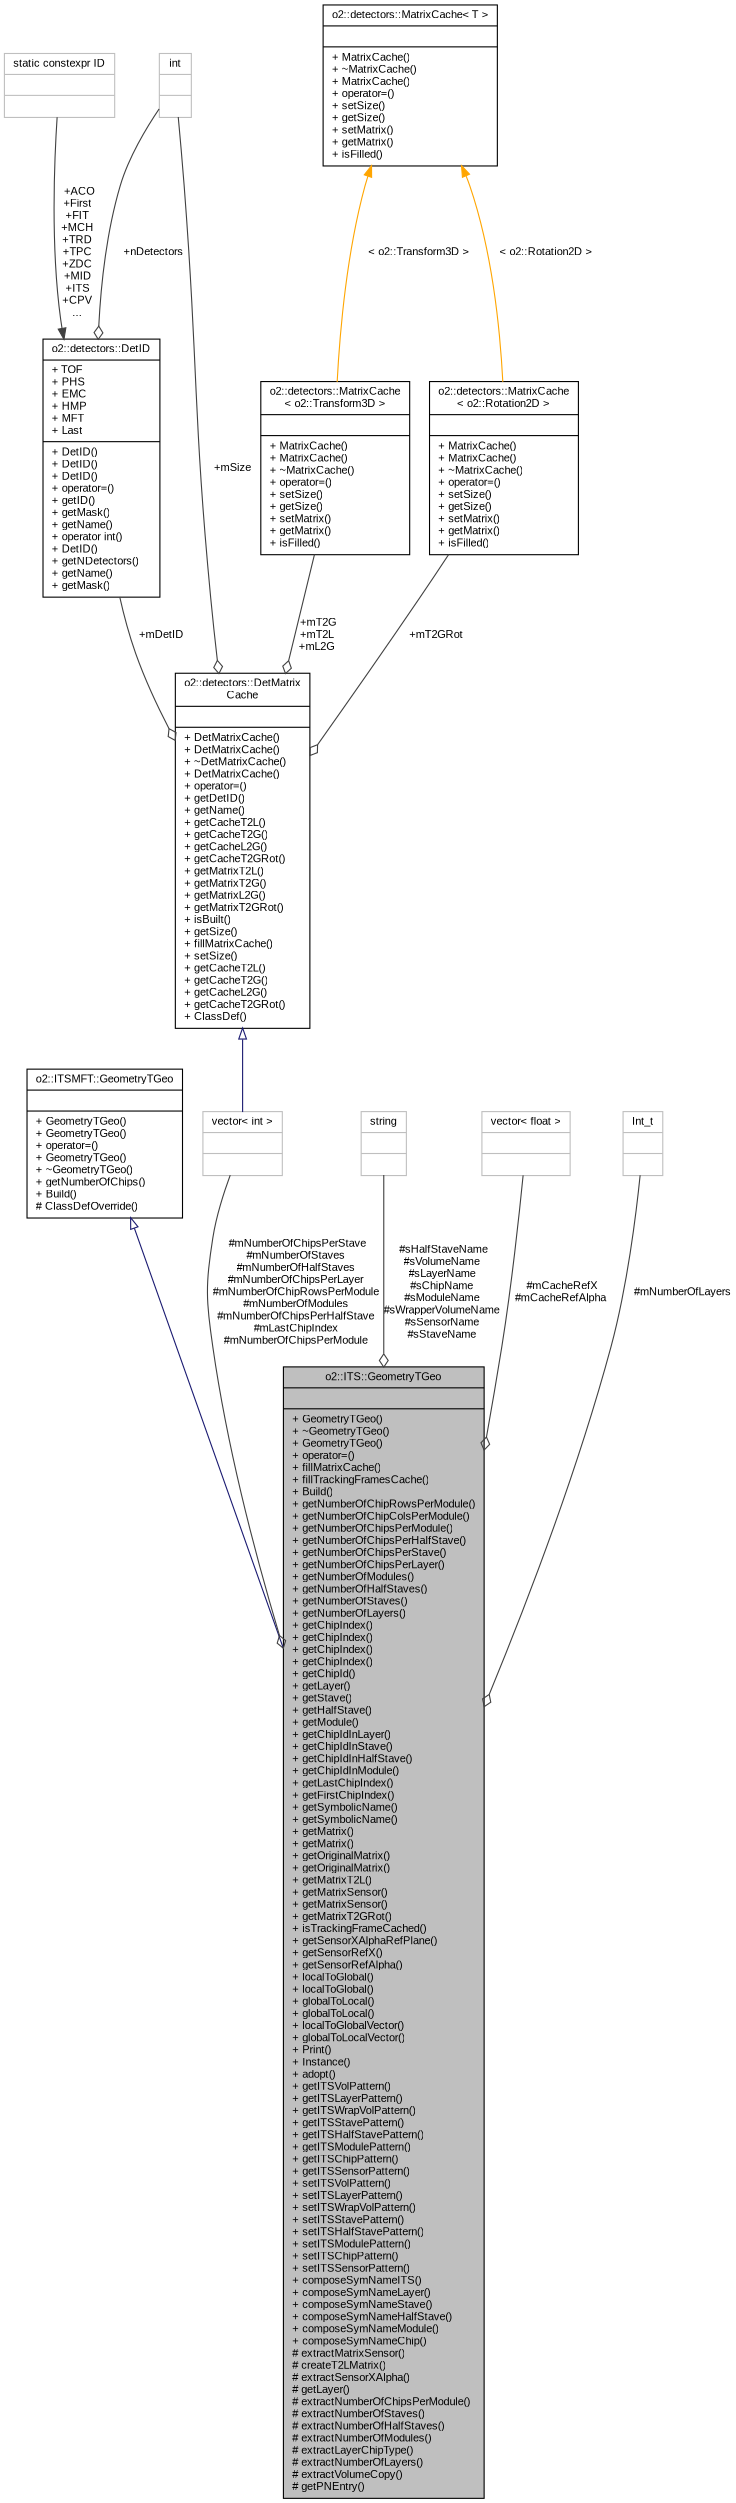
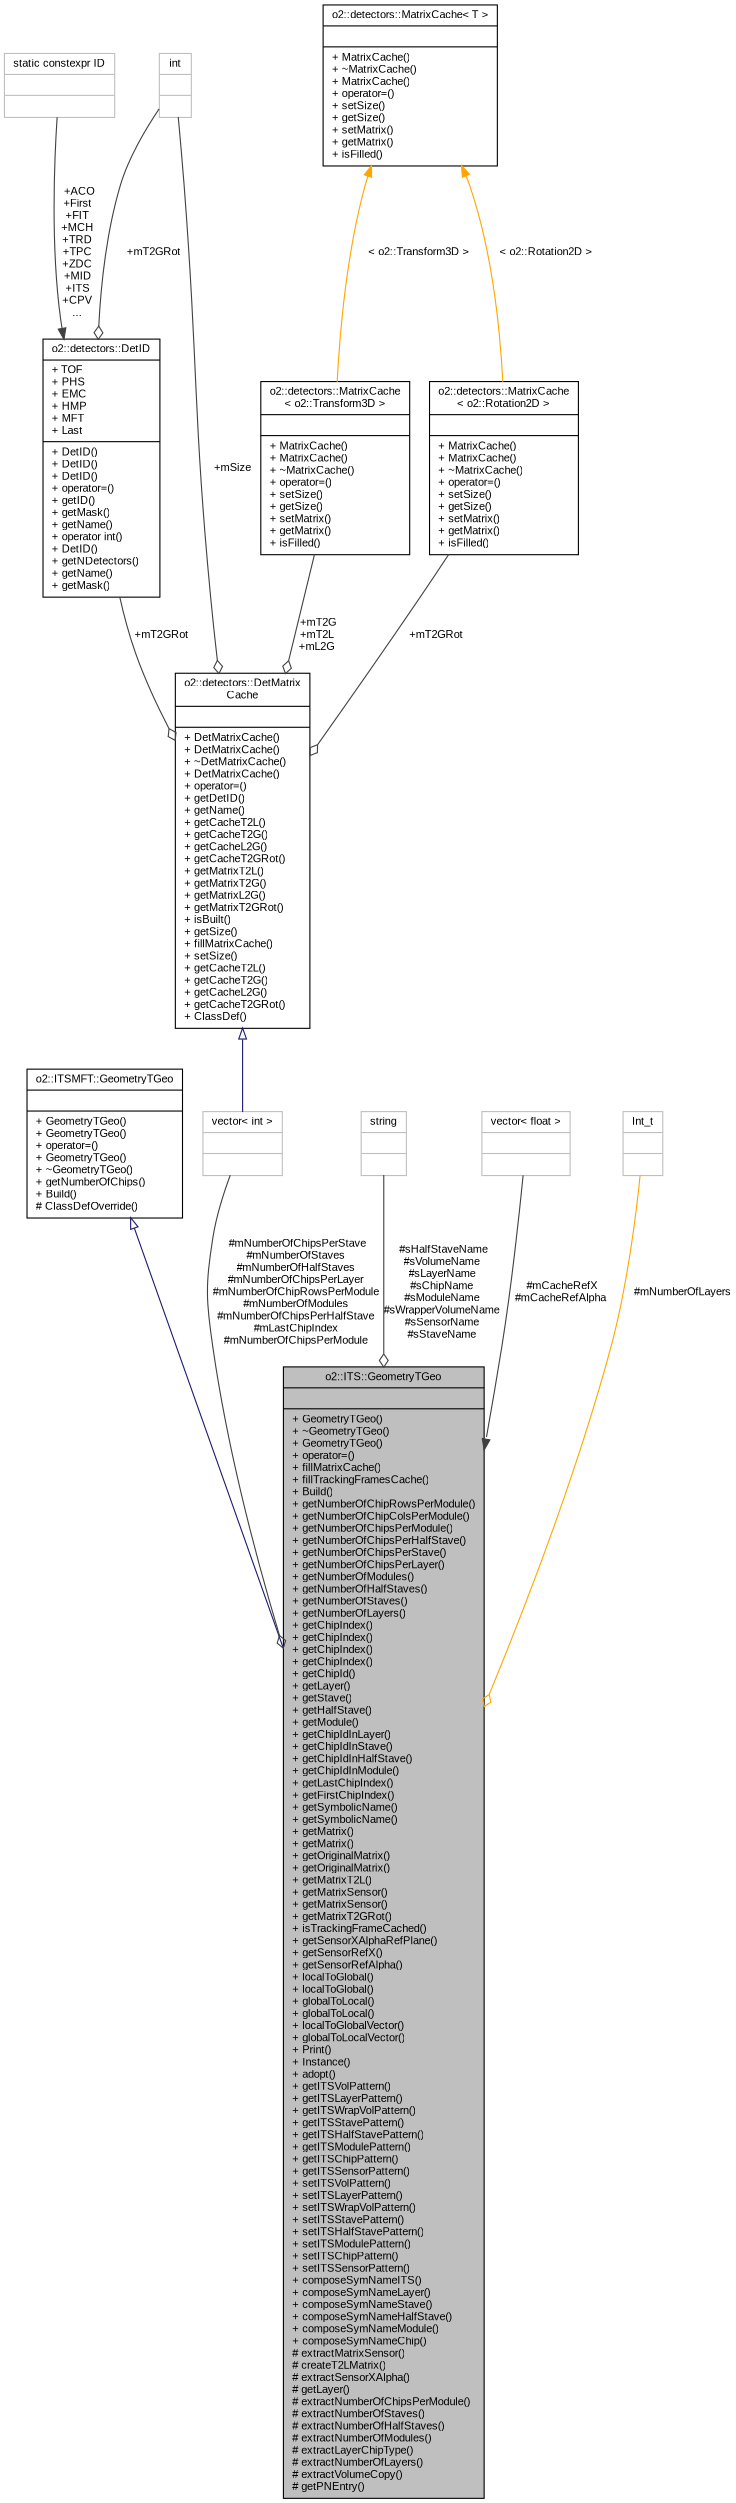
edge "int" -> "o2::detectors::DetID": label " +nDetectors" -> " +mT2GRot"
edge "o2::detectors::DetID" -> "o2::detectors::DetMatrix": label " +mDetID" -> " +mT2GRot"
edge "vector< float >" -> "o2::ITS::GeometryTGeo": arrowhead odiamond -> normal
edge "Int_t" -> "o2::ITS::GeometryTGeo": color grey25 -> orange
